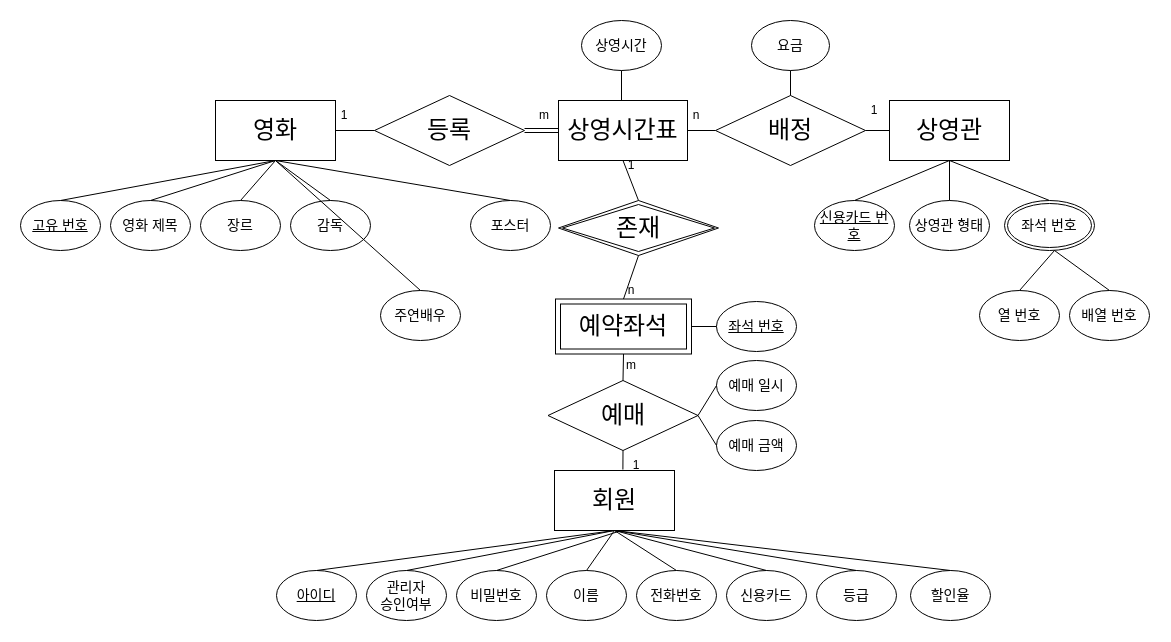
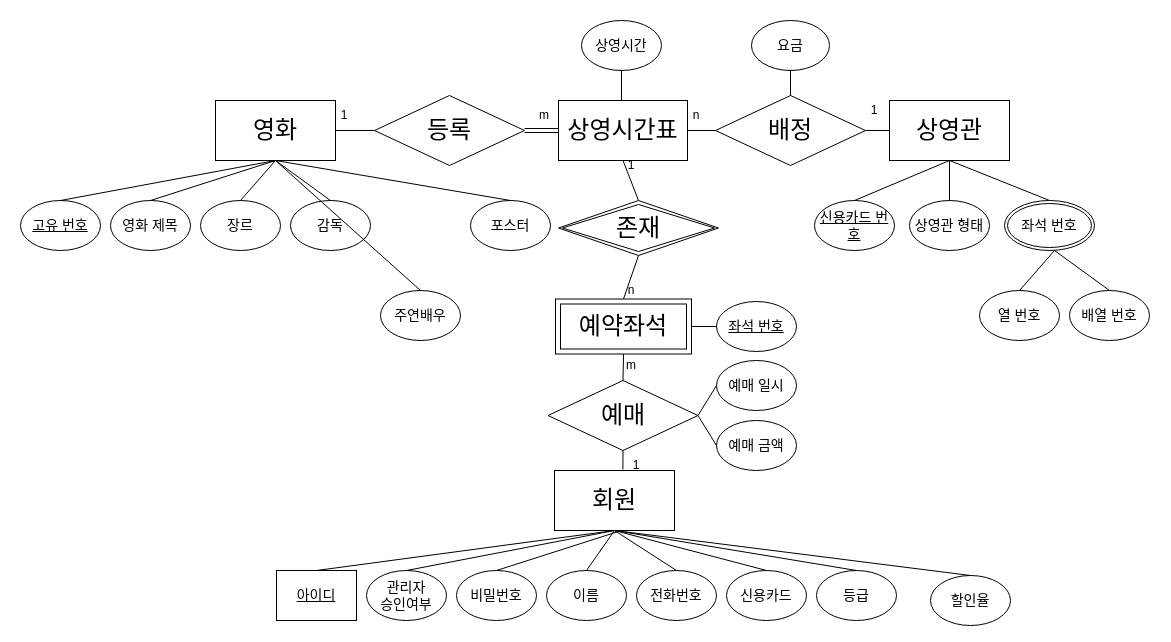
node "아이디": shape ellipse -> rectangle
node "할인율": moved (951, 596) -> (971, 601)
